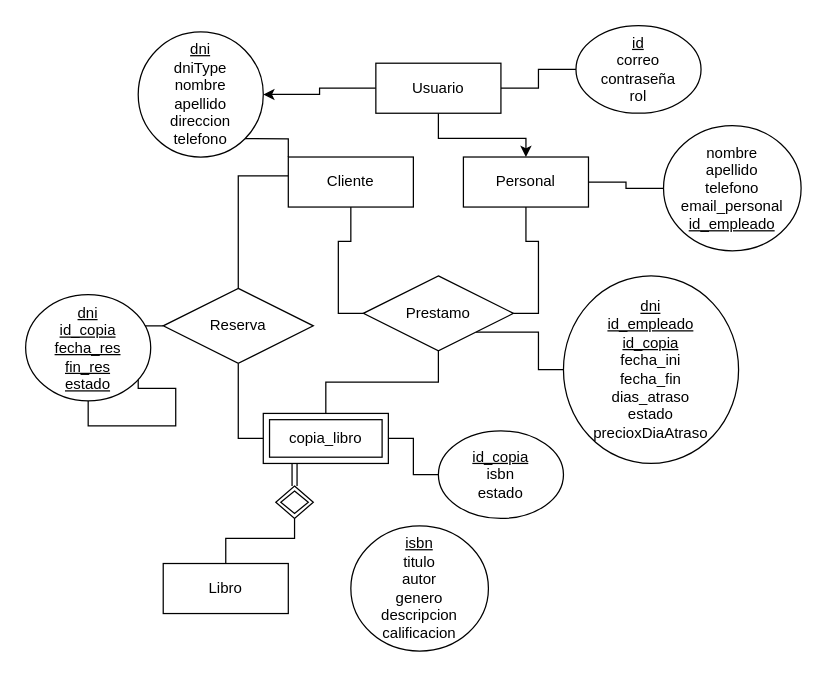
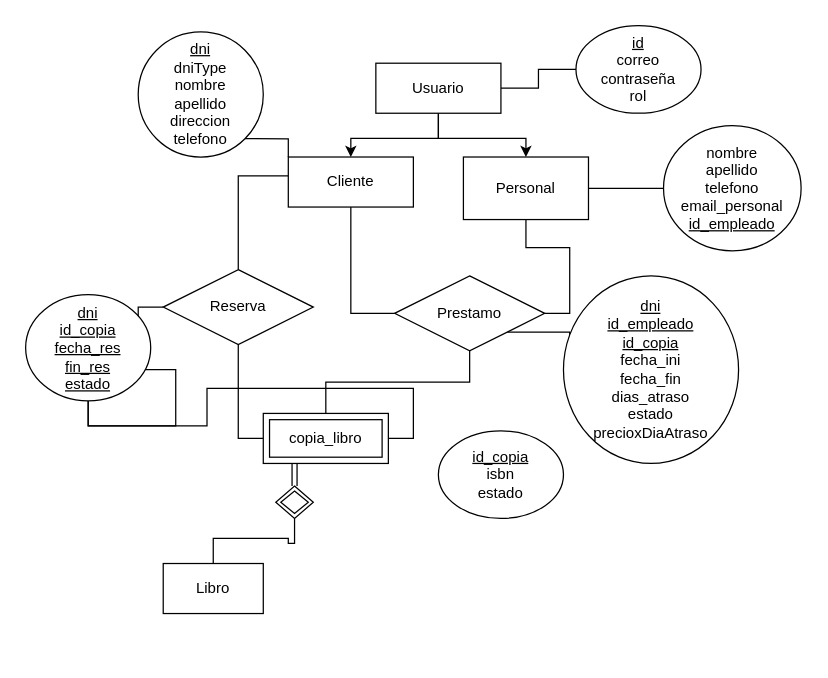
edge "Usuario" -> "dni dniType nombre apellido direccion telefono": now "Usuario" -> "Cliente"
node "Personal": size 125x50 -> 125x63
node "Prestamo": moved (438, 313) -> (469, 313)
node "Reserva": moved (238, 326) -> (238, 307)
edge "copia_libro" -- "id_copia isbn estado": now "copia_libro" -- "dni id_copia fecha_res fin_res estado"
node "Libro": size 125x50 -> 100x50
node "isbn titulo autor genero descripcion calificacion": removed
